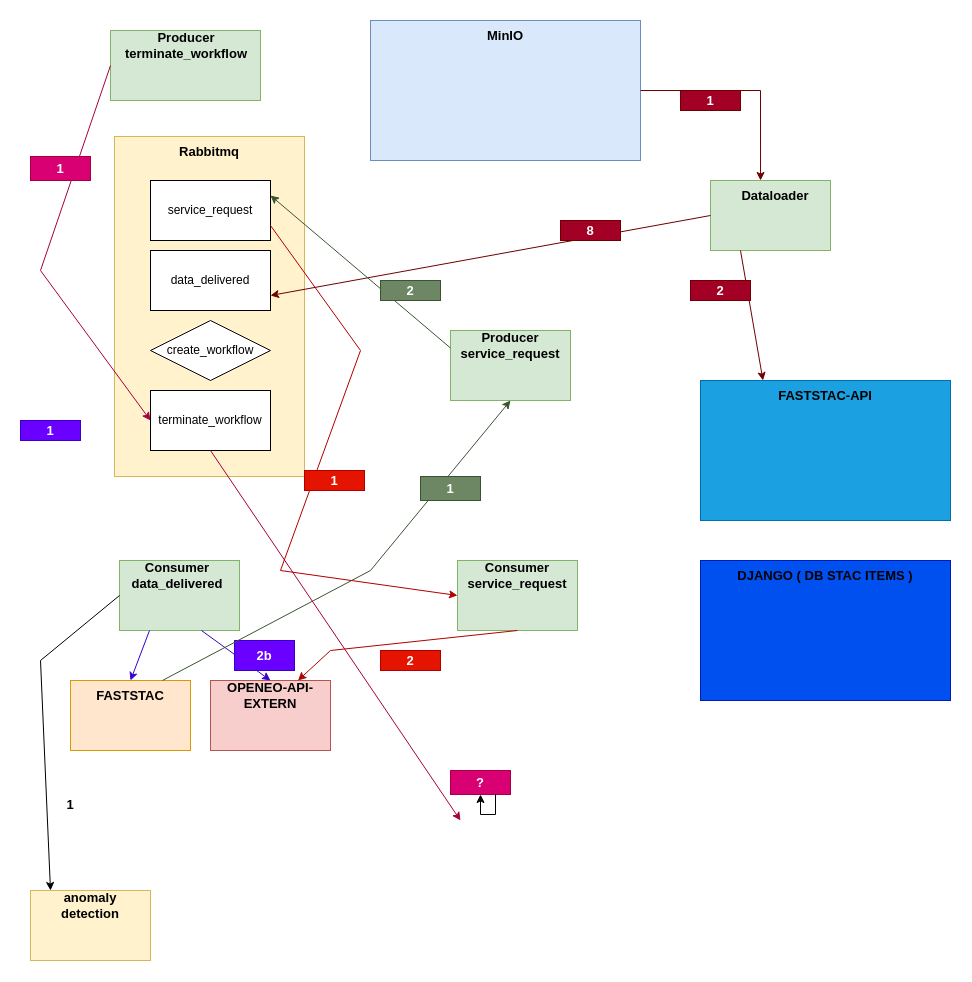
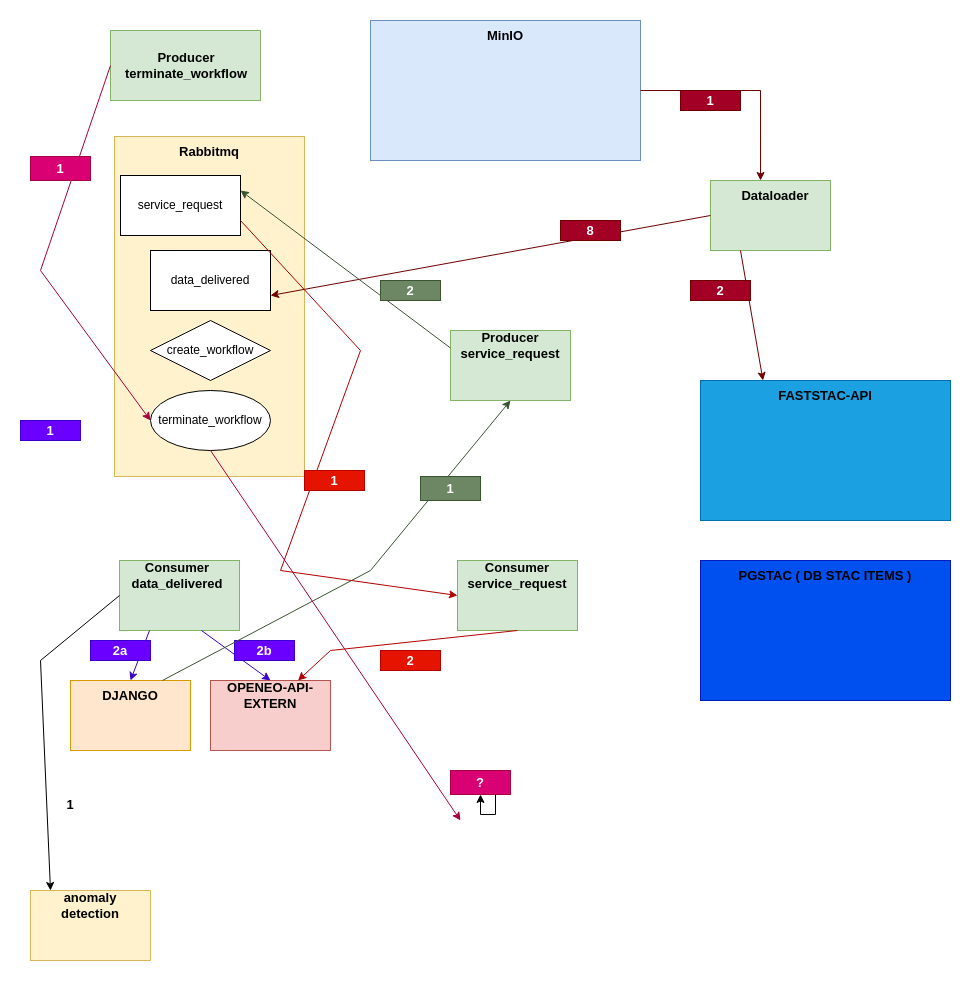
node "Producer terminate_workflow": moved (187, 46) -> (187, 66)
node "service_request": moved (211, 211) -> (181, 206)
node "terminate_workflow": shape rectangle -> ellipse
node "DJANGO ( DB STAC ITEMS )": label "DJANGO ( DB STAC ITEMS )" -> "PGSTAC ( DB STAC ITEMS )"
node "2a": added
node "2b": size 60x30 -> 60x20
node "FASTSTAC": label "FASTSTAC" -> "DJANGO"
